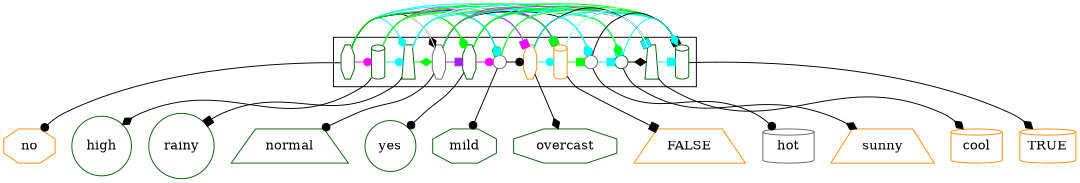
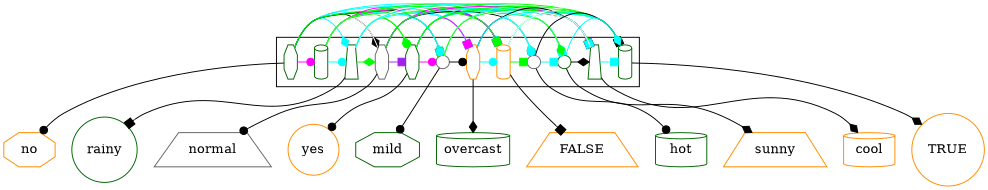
node "high": removed
node "normal": color darkgreen -> gray40
node "yes": color darkgreen -> darkorange
node "overcast": shape octagon -> cylinder
node "hot": color gray40 -> darkgreen
node "TRUE": shape cylinder -> circle
